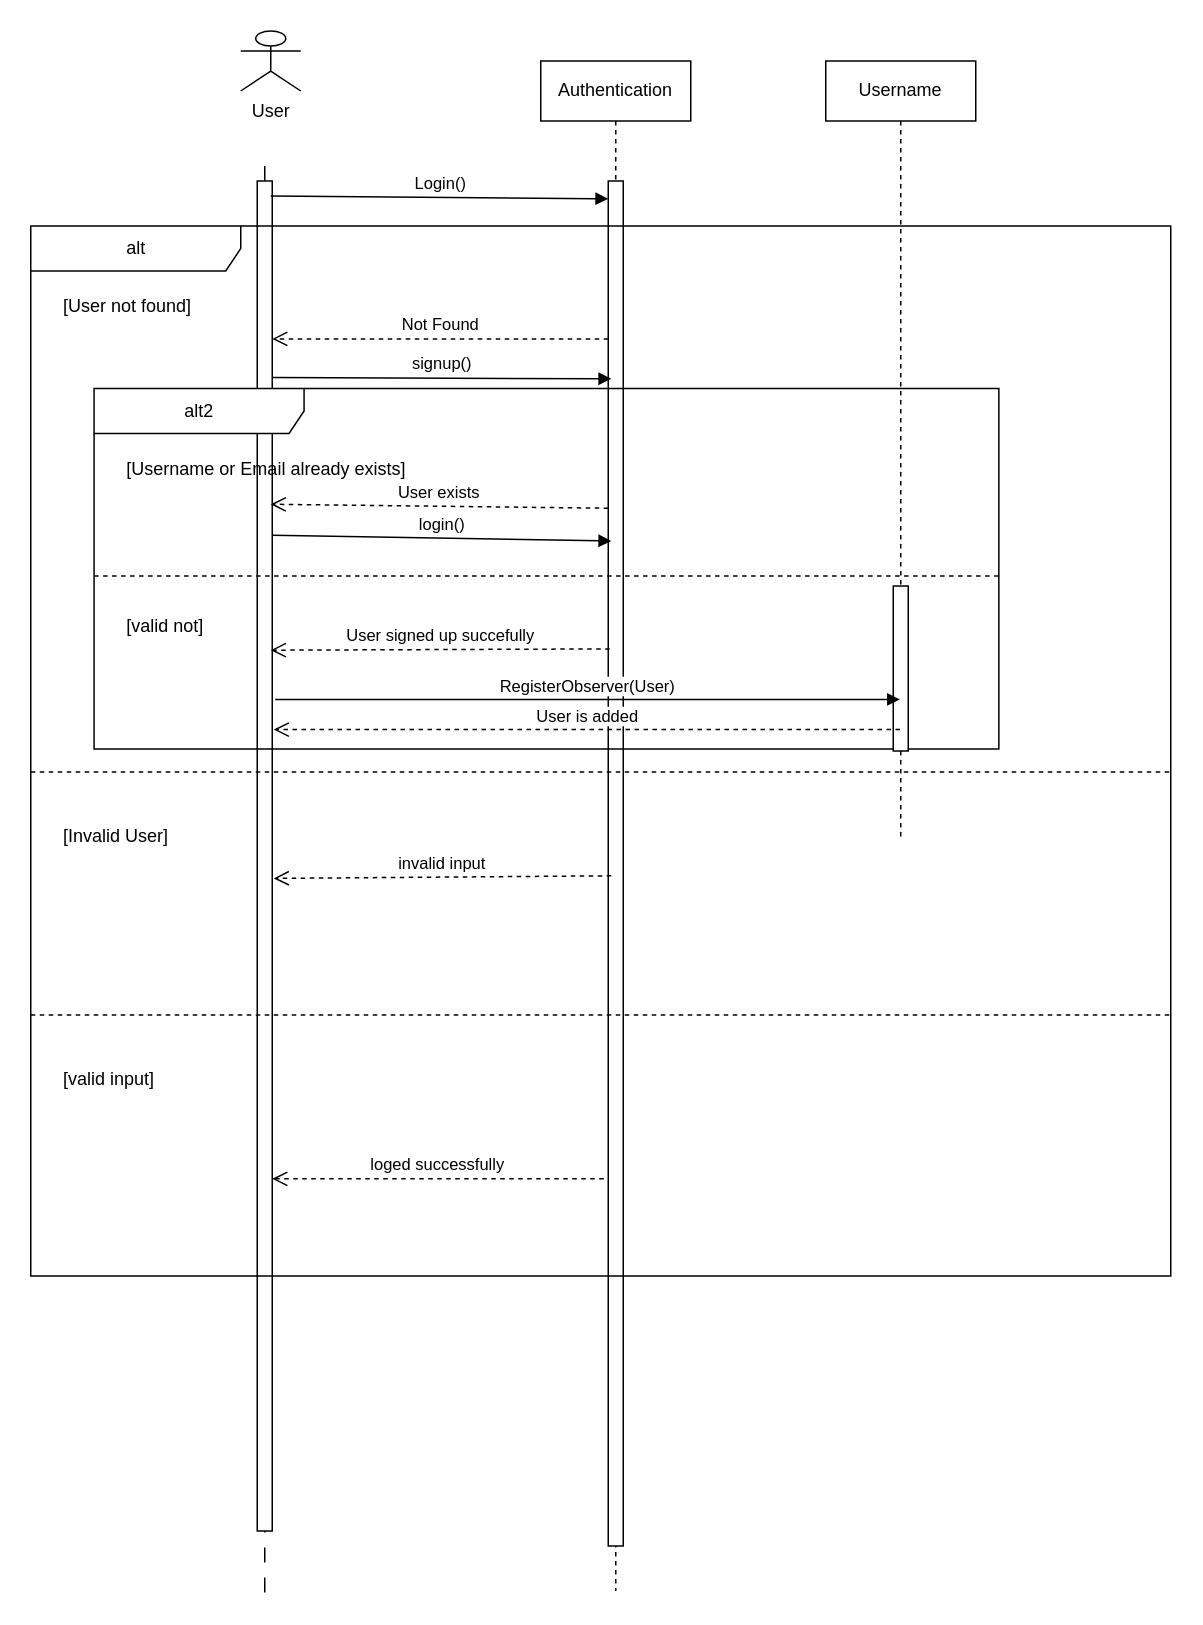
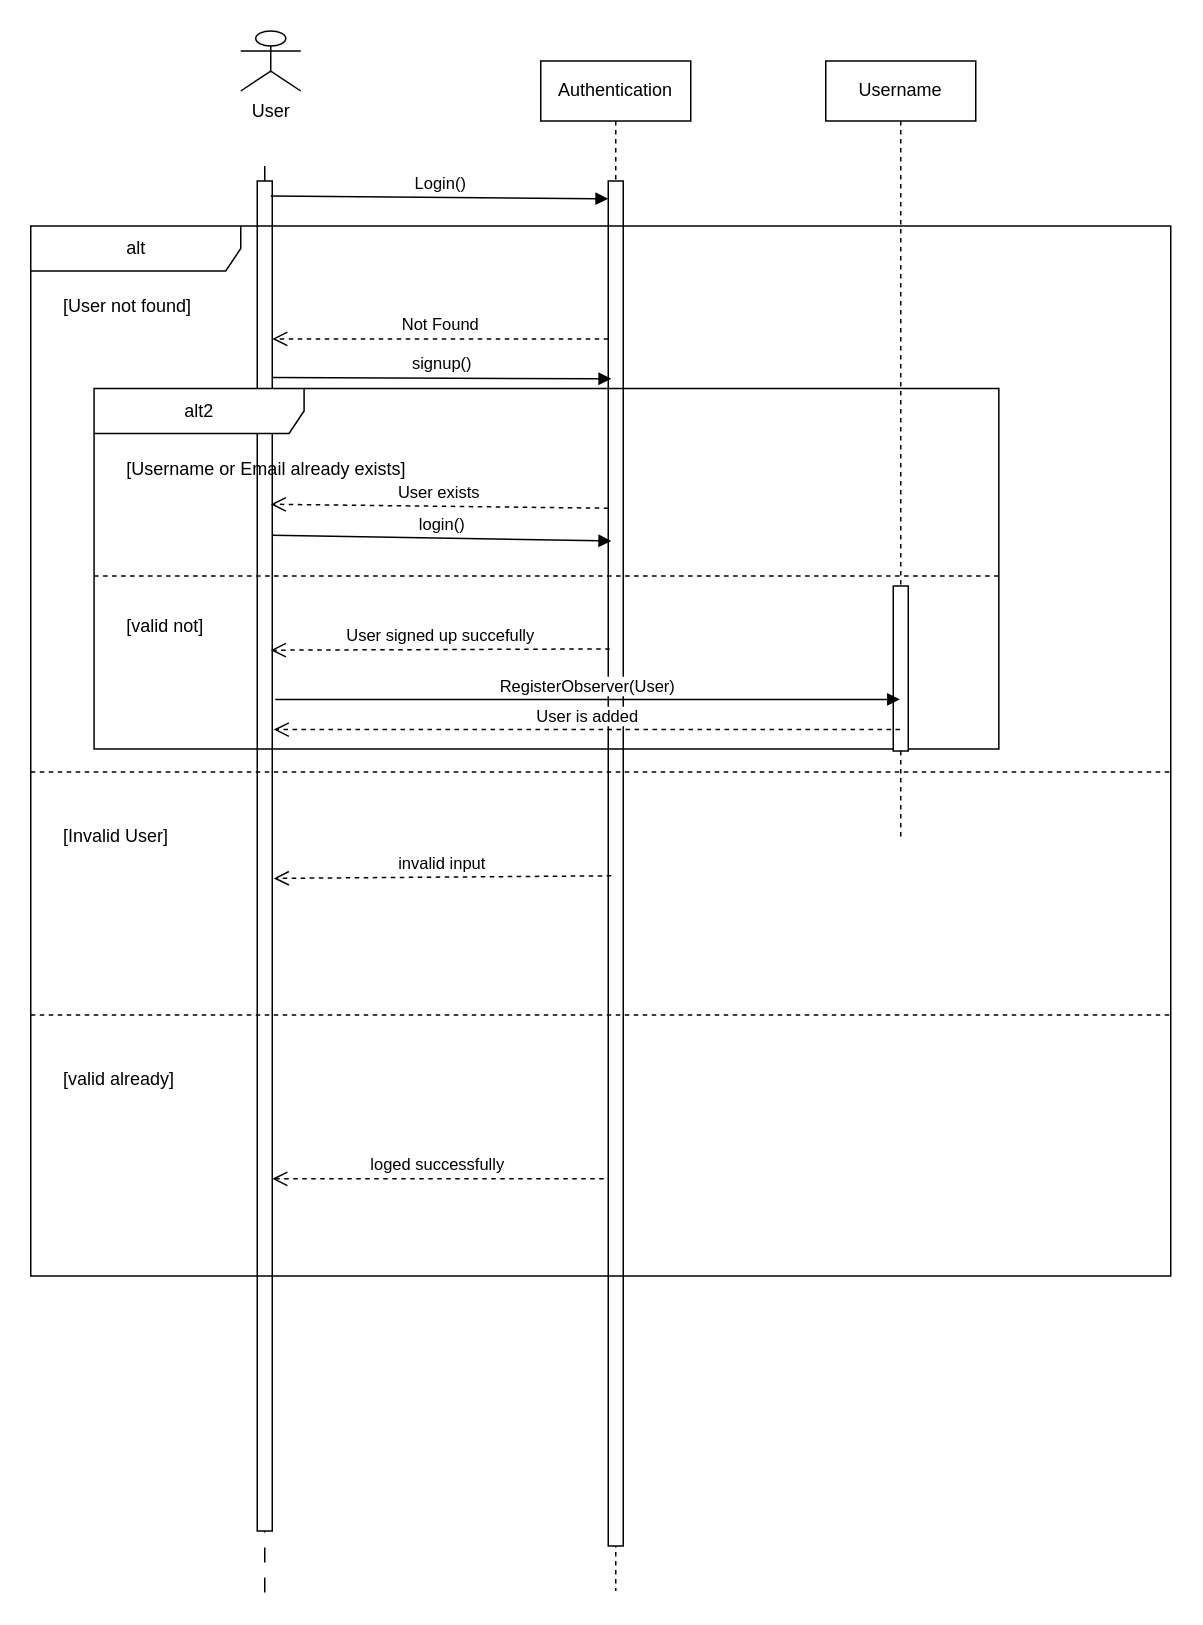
node "[valid input]": label "[valid input]" -> "[valid already]"
